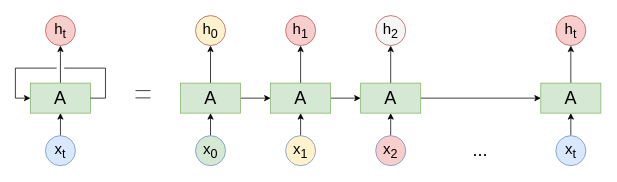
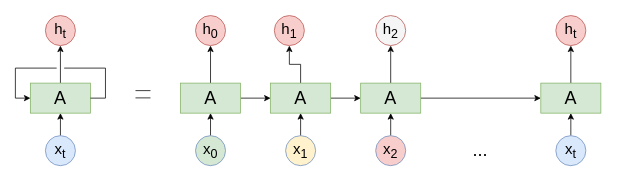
node "h0": fillcolor #fff2cc -> #f8cecc
node "h1": moved (300, 30) -> (289, 30)
